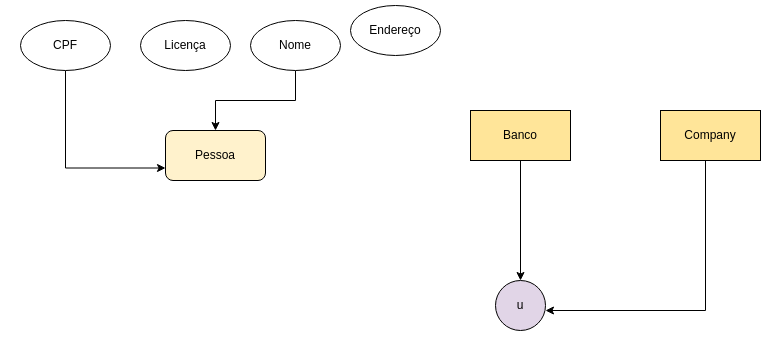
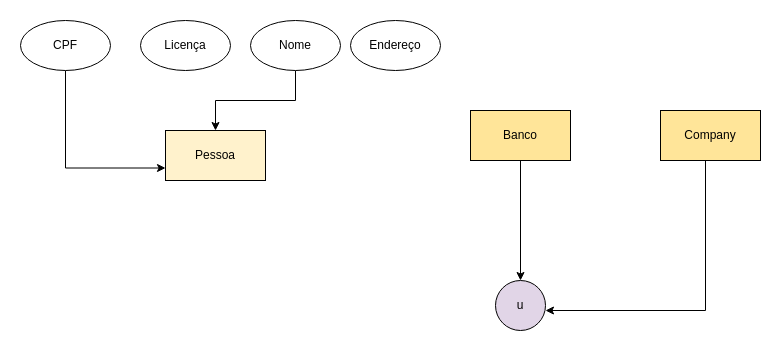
node "Endereço": moved (396, 31) -> (396, 46)
node "Pessoa": shape rounded rectangle -> rectangle
